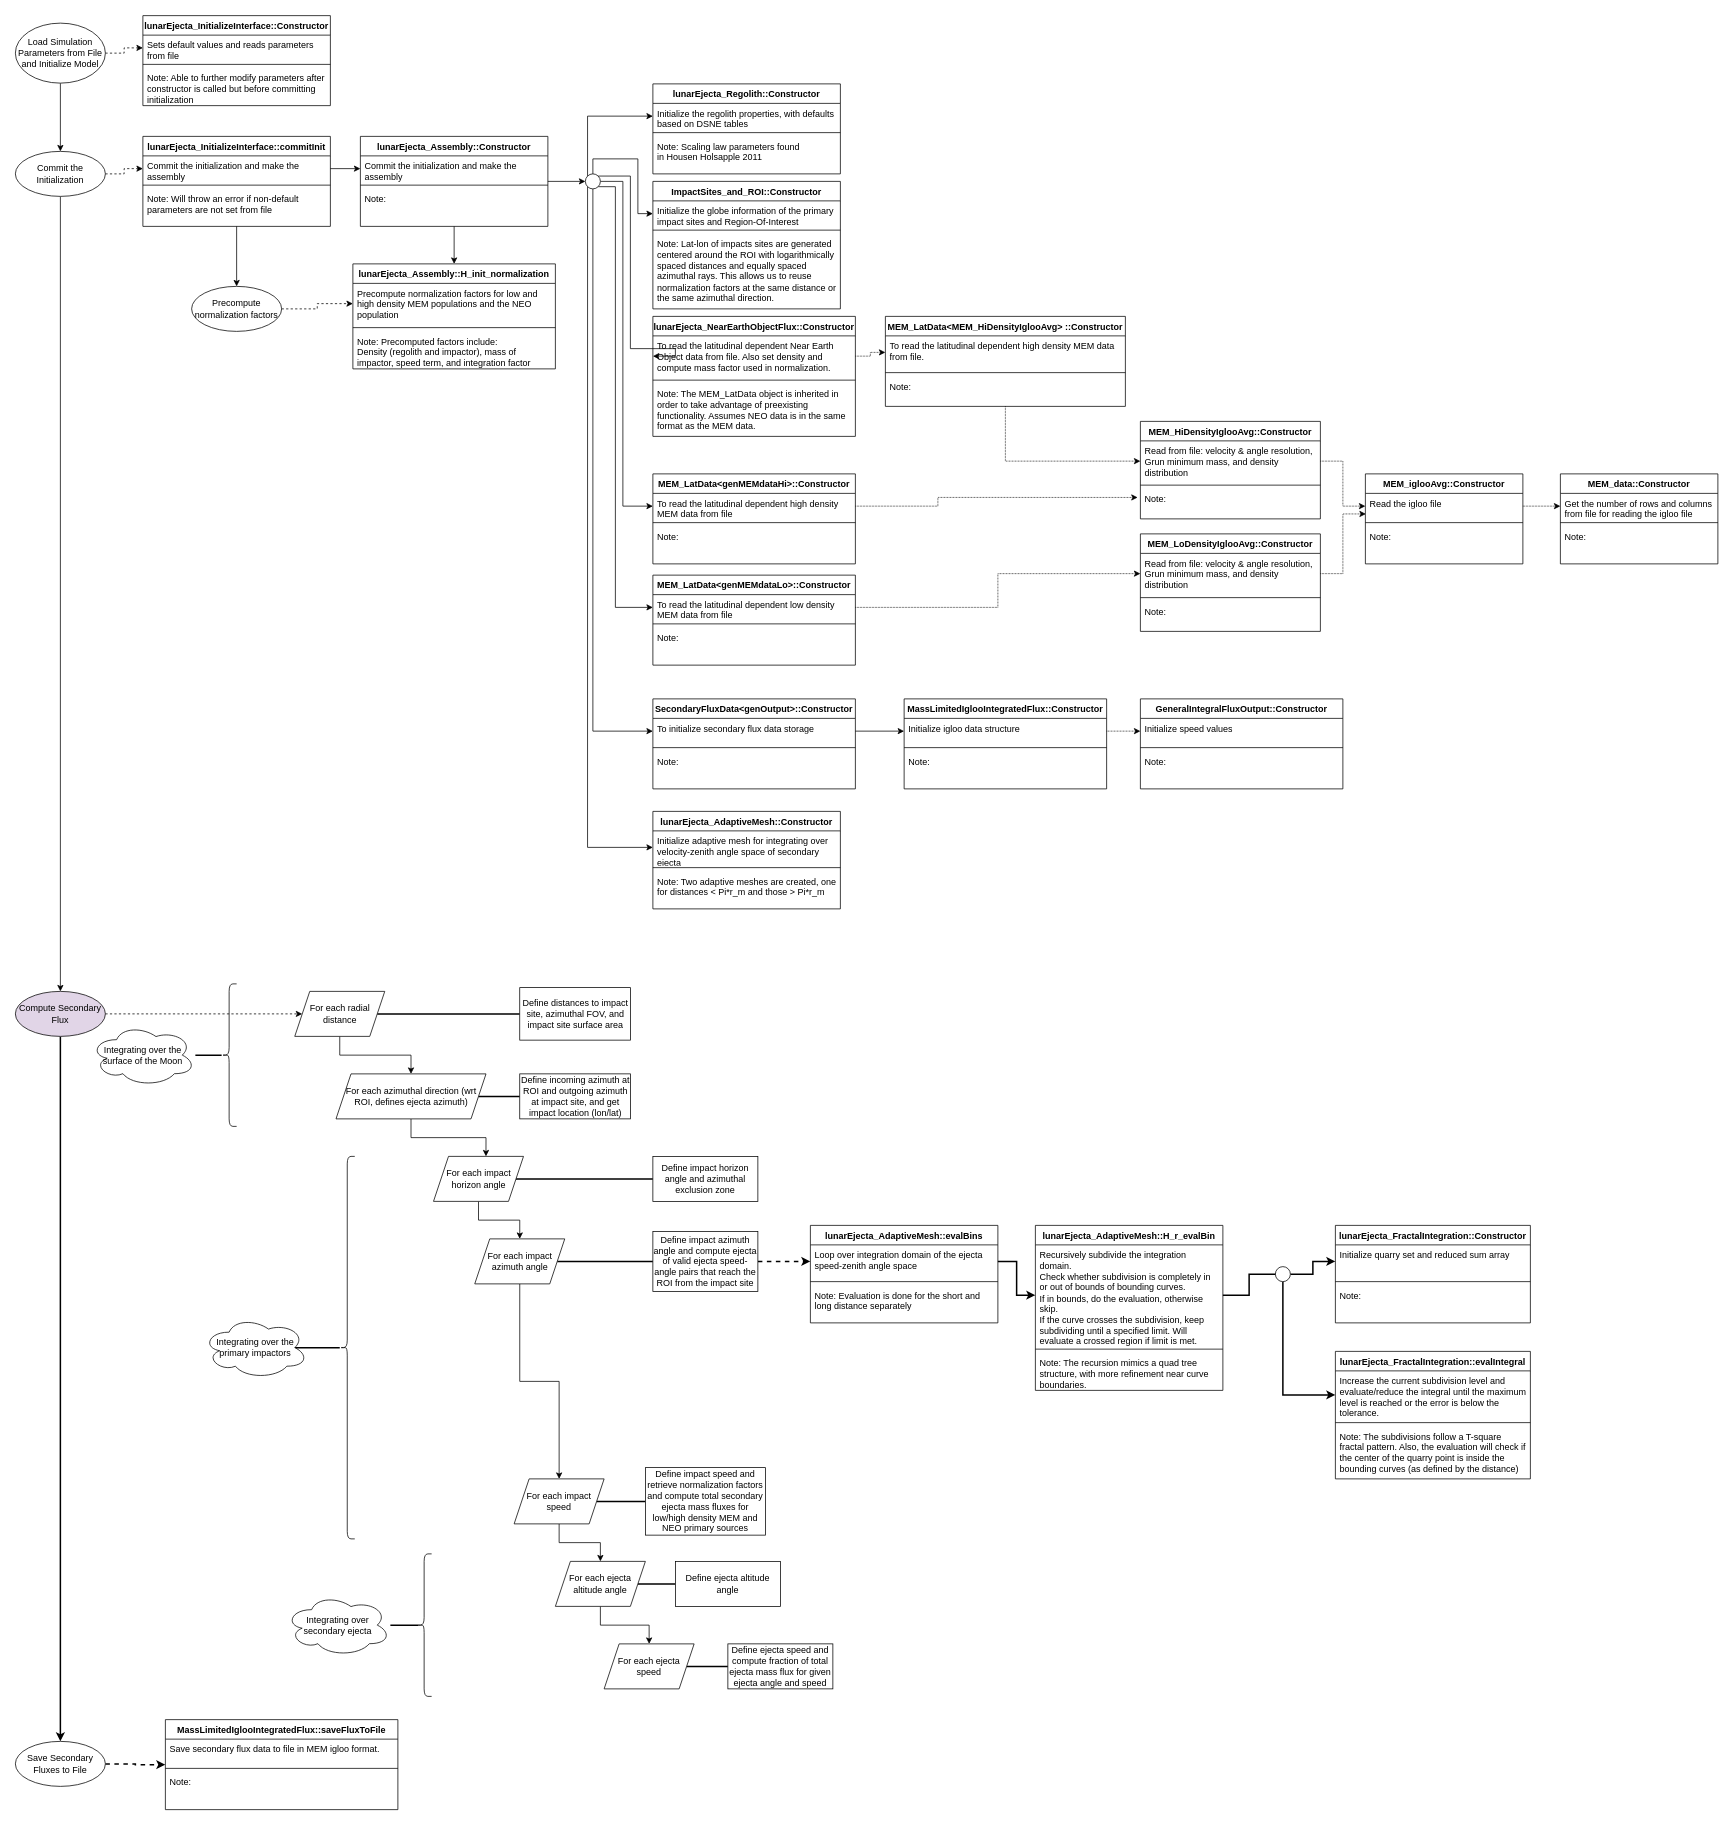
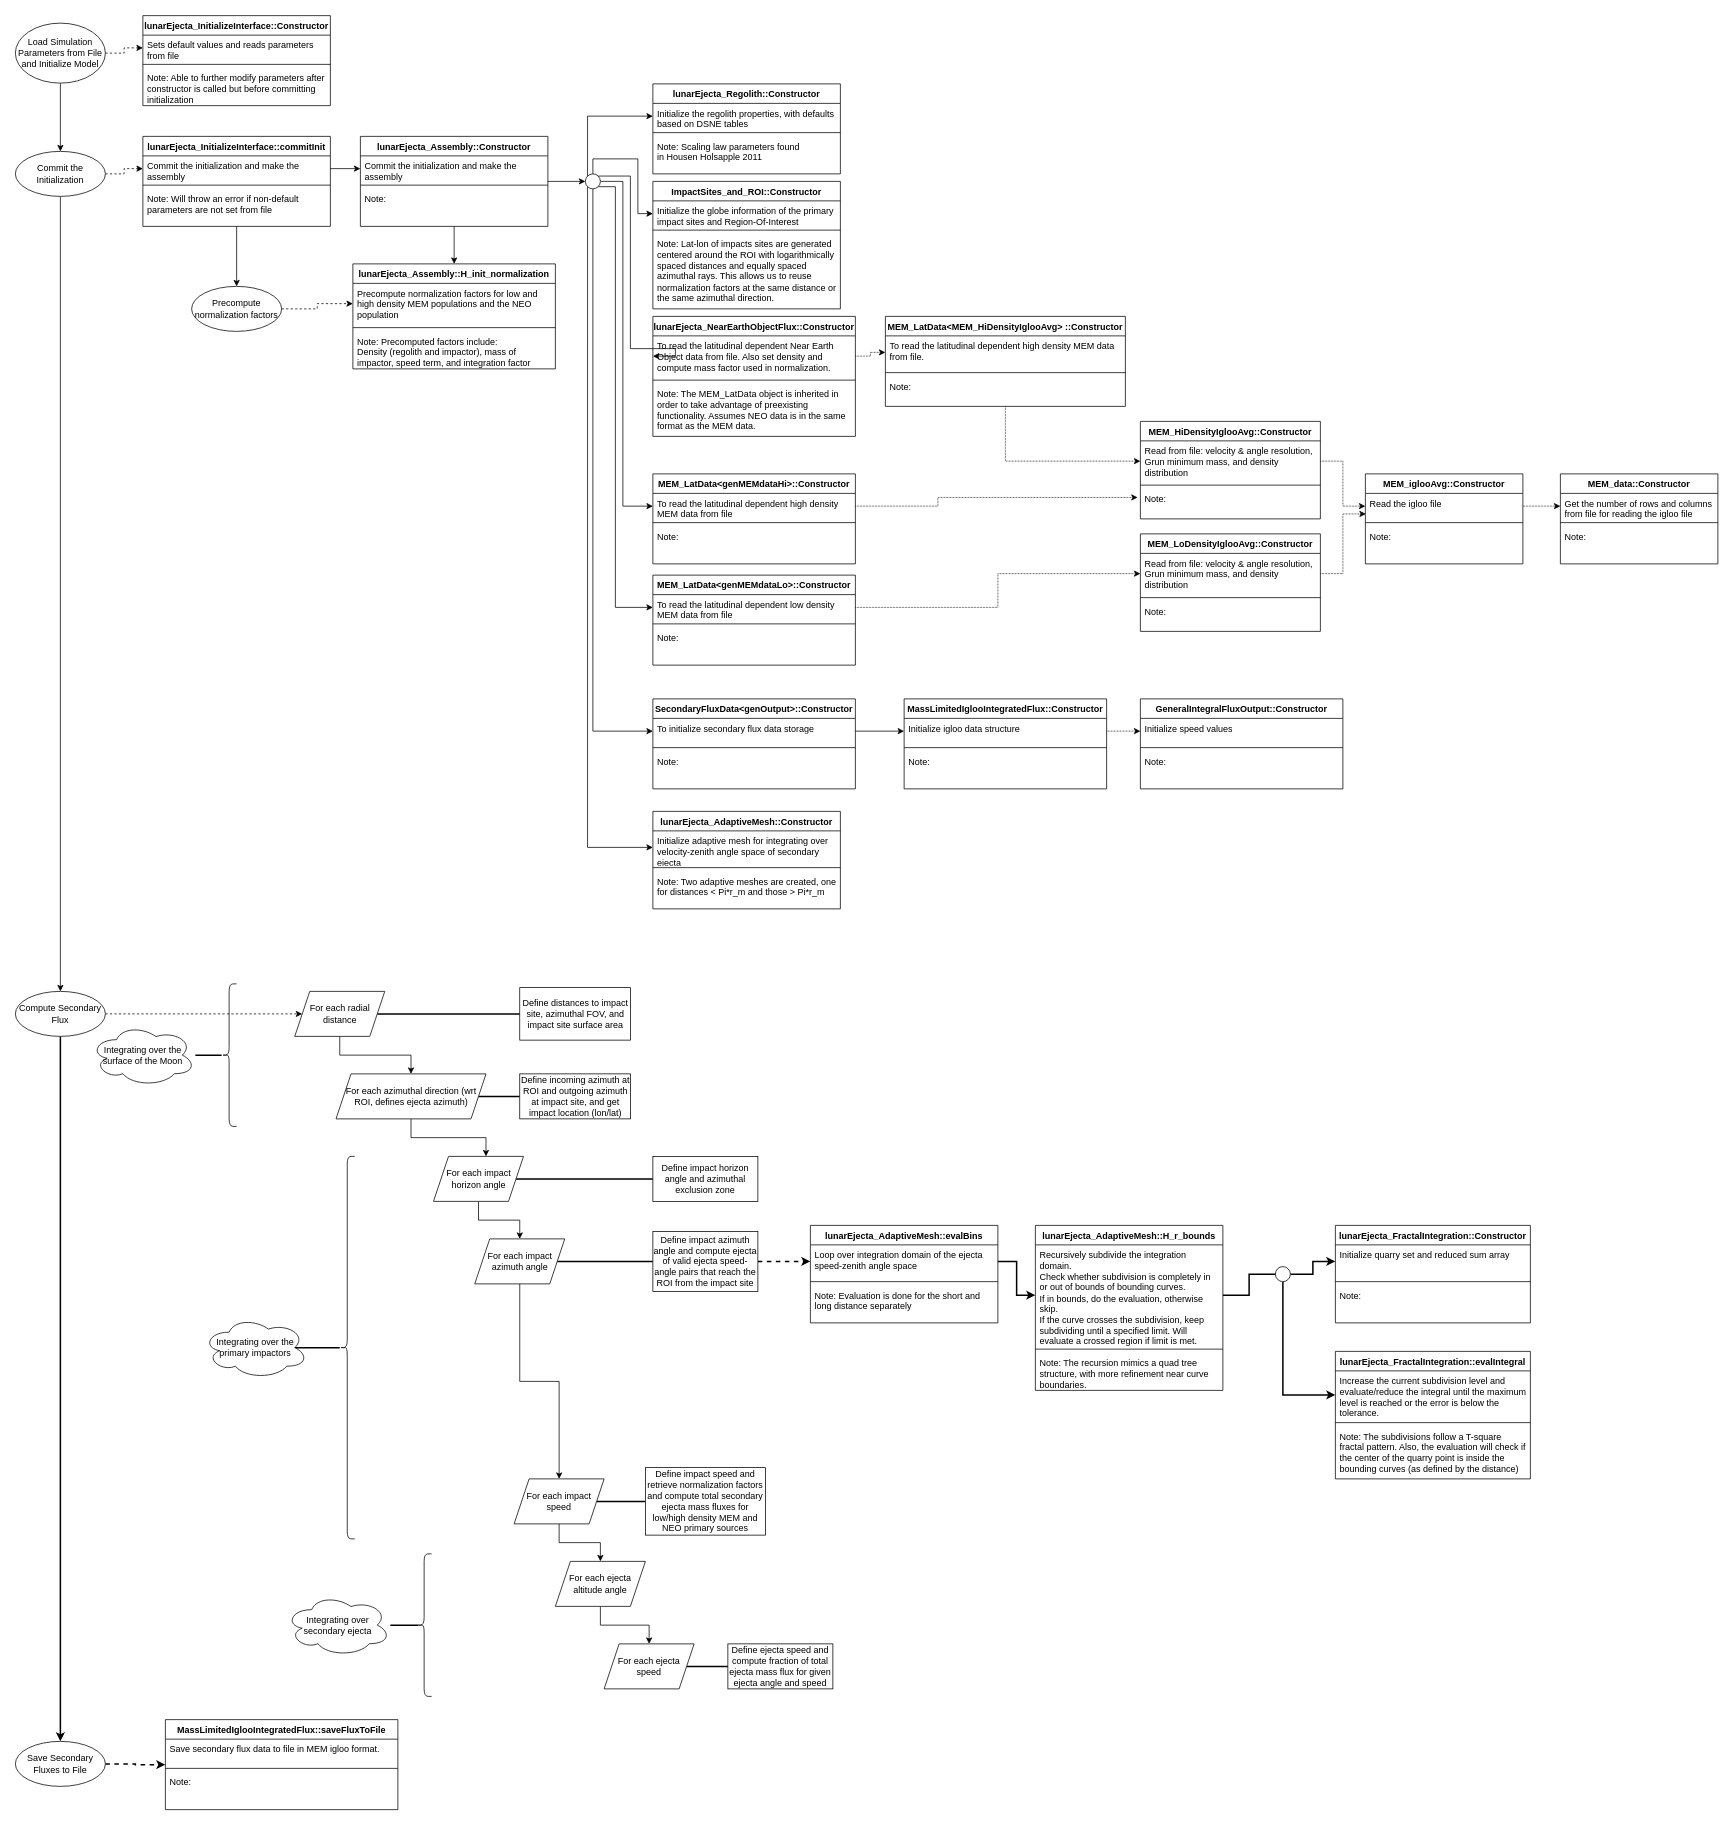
node "Compute Secondary Flux": fillcolor #e1d5e7 -> #ffffff
node "lunarEjecta_AdaptiveMesh::H_r_evalBin": label "lunarEjecta_AdaptiveMesh::H_r_evalBin" -> "lunarEjecta_AdaptiveMesh::H_r_bounds"
edge "For each ejecta altitude angle" -- "Define ejecta altitude angle": removed
node "Define ejecta altitude angle": removed
